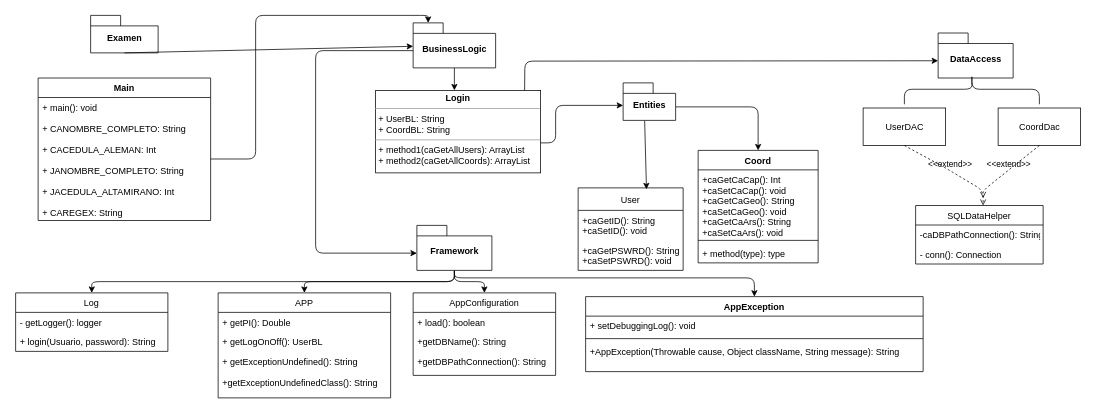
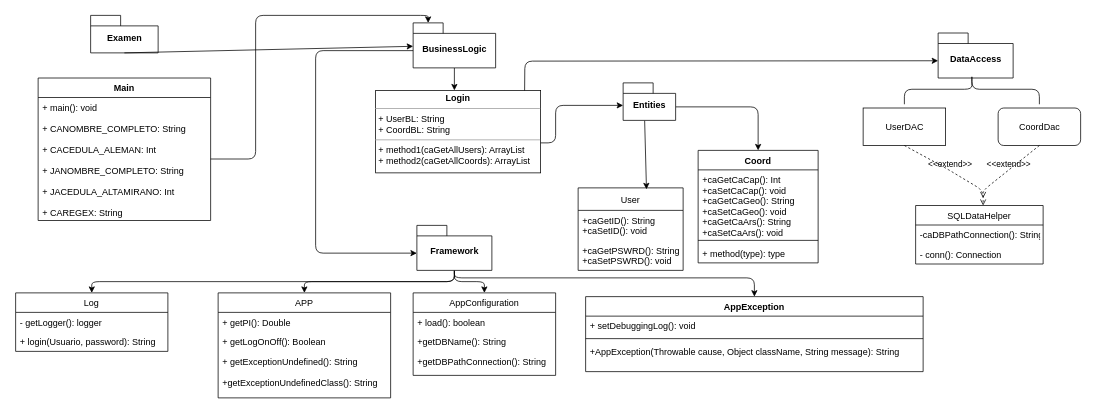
node "CoordDac": shape rectangle -> rounded rectangle
node "+ getLogOnOff(): UserBL": label "+ getLogOnOff(): UserBL" -> "+ getLogOnOff(): Boolean"
